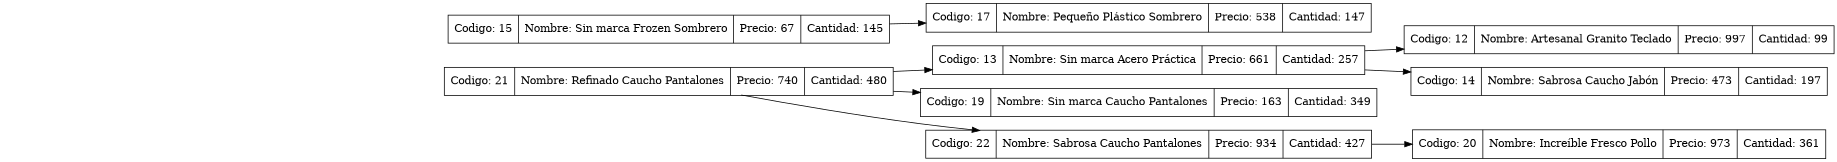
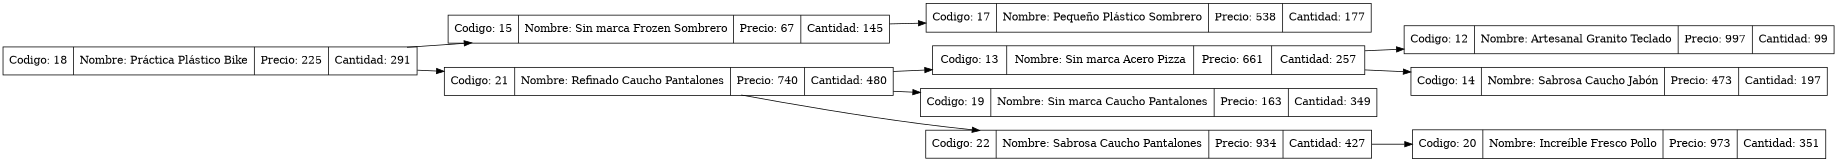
node "Codigo: 17": text "Cantidad: 147" -> "Cantidad: 177"
node "Codigo: 13": text "Nombre: Sin marca Acero Práctica" -> "Nombre: Sin marca Acero Pizza"
node "Codigo: 18": added
node "Codigo: 20": text "Cantidad: 361" -> "Cantidad: 351"
